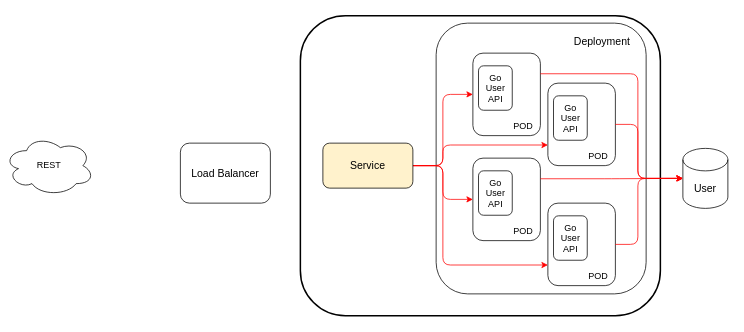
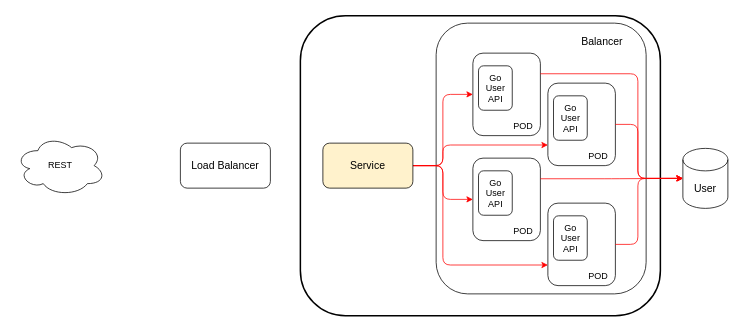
node "Deployment": label "Deployment" -> "Balancer"
node "REST": moved (49, 165) -> (60, 165)
node "Load Balancer": size 90x60 -> 90x45
